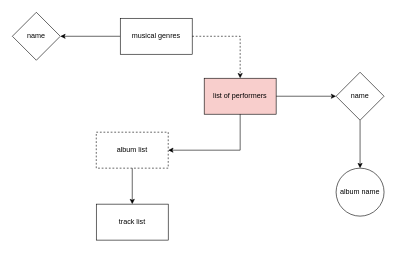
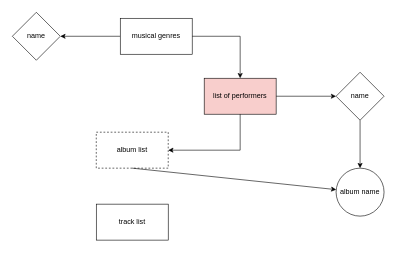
edge "musical genres" -> "list of performers": style dashed -> solid
edge "album list" -> "track list": now "album list" -> "album name"
